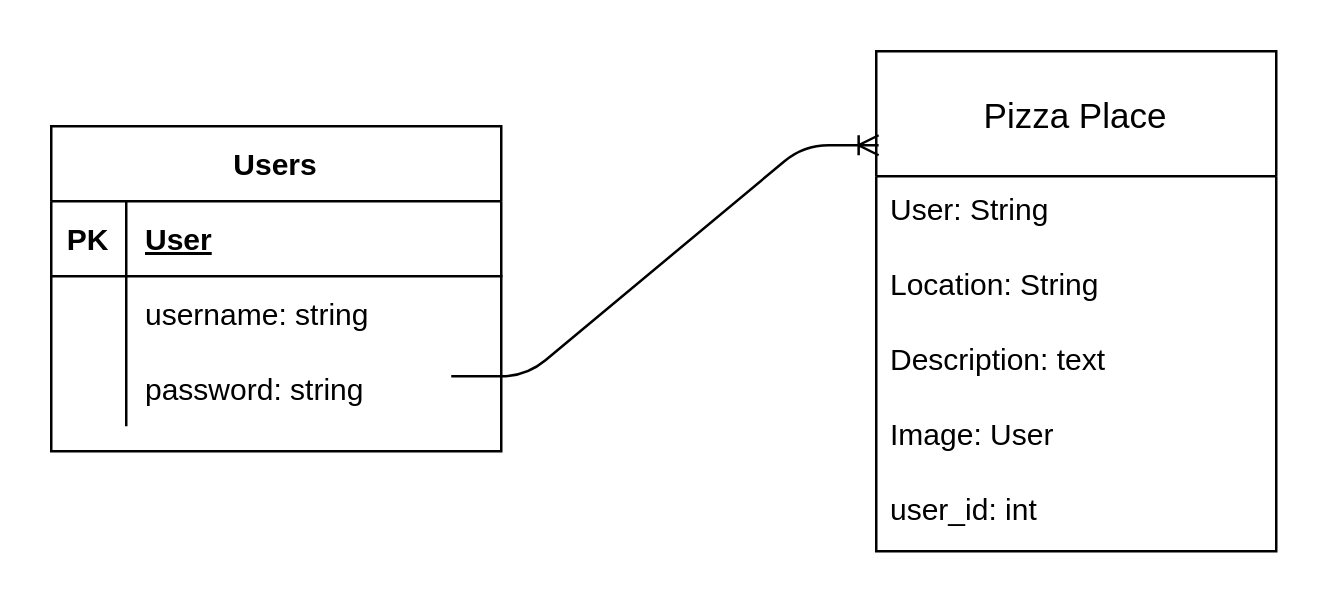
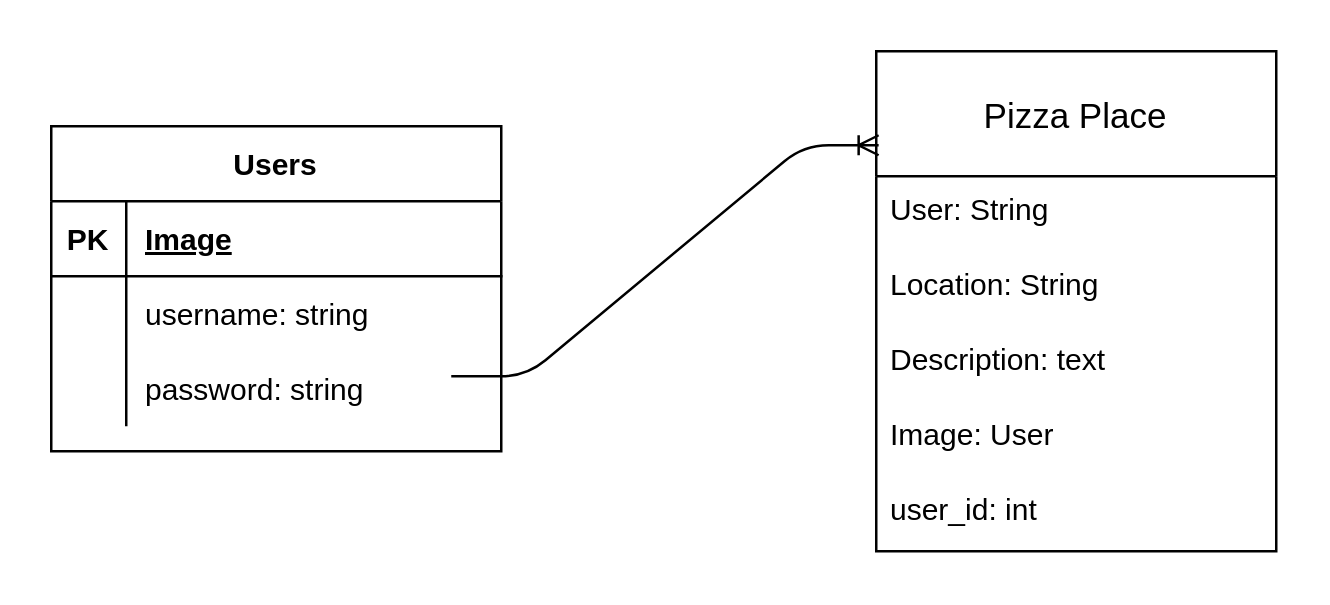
node "User": label "User" -> "Image"
